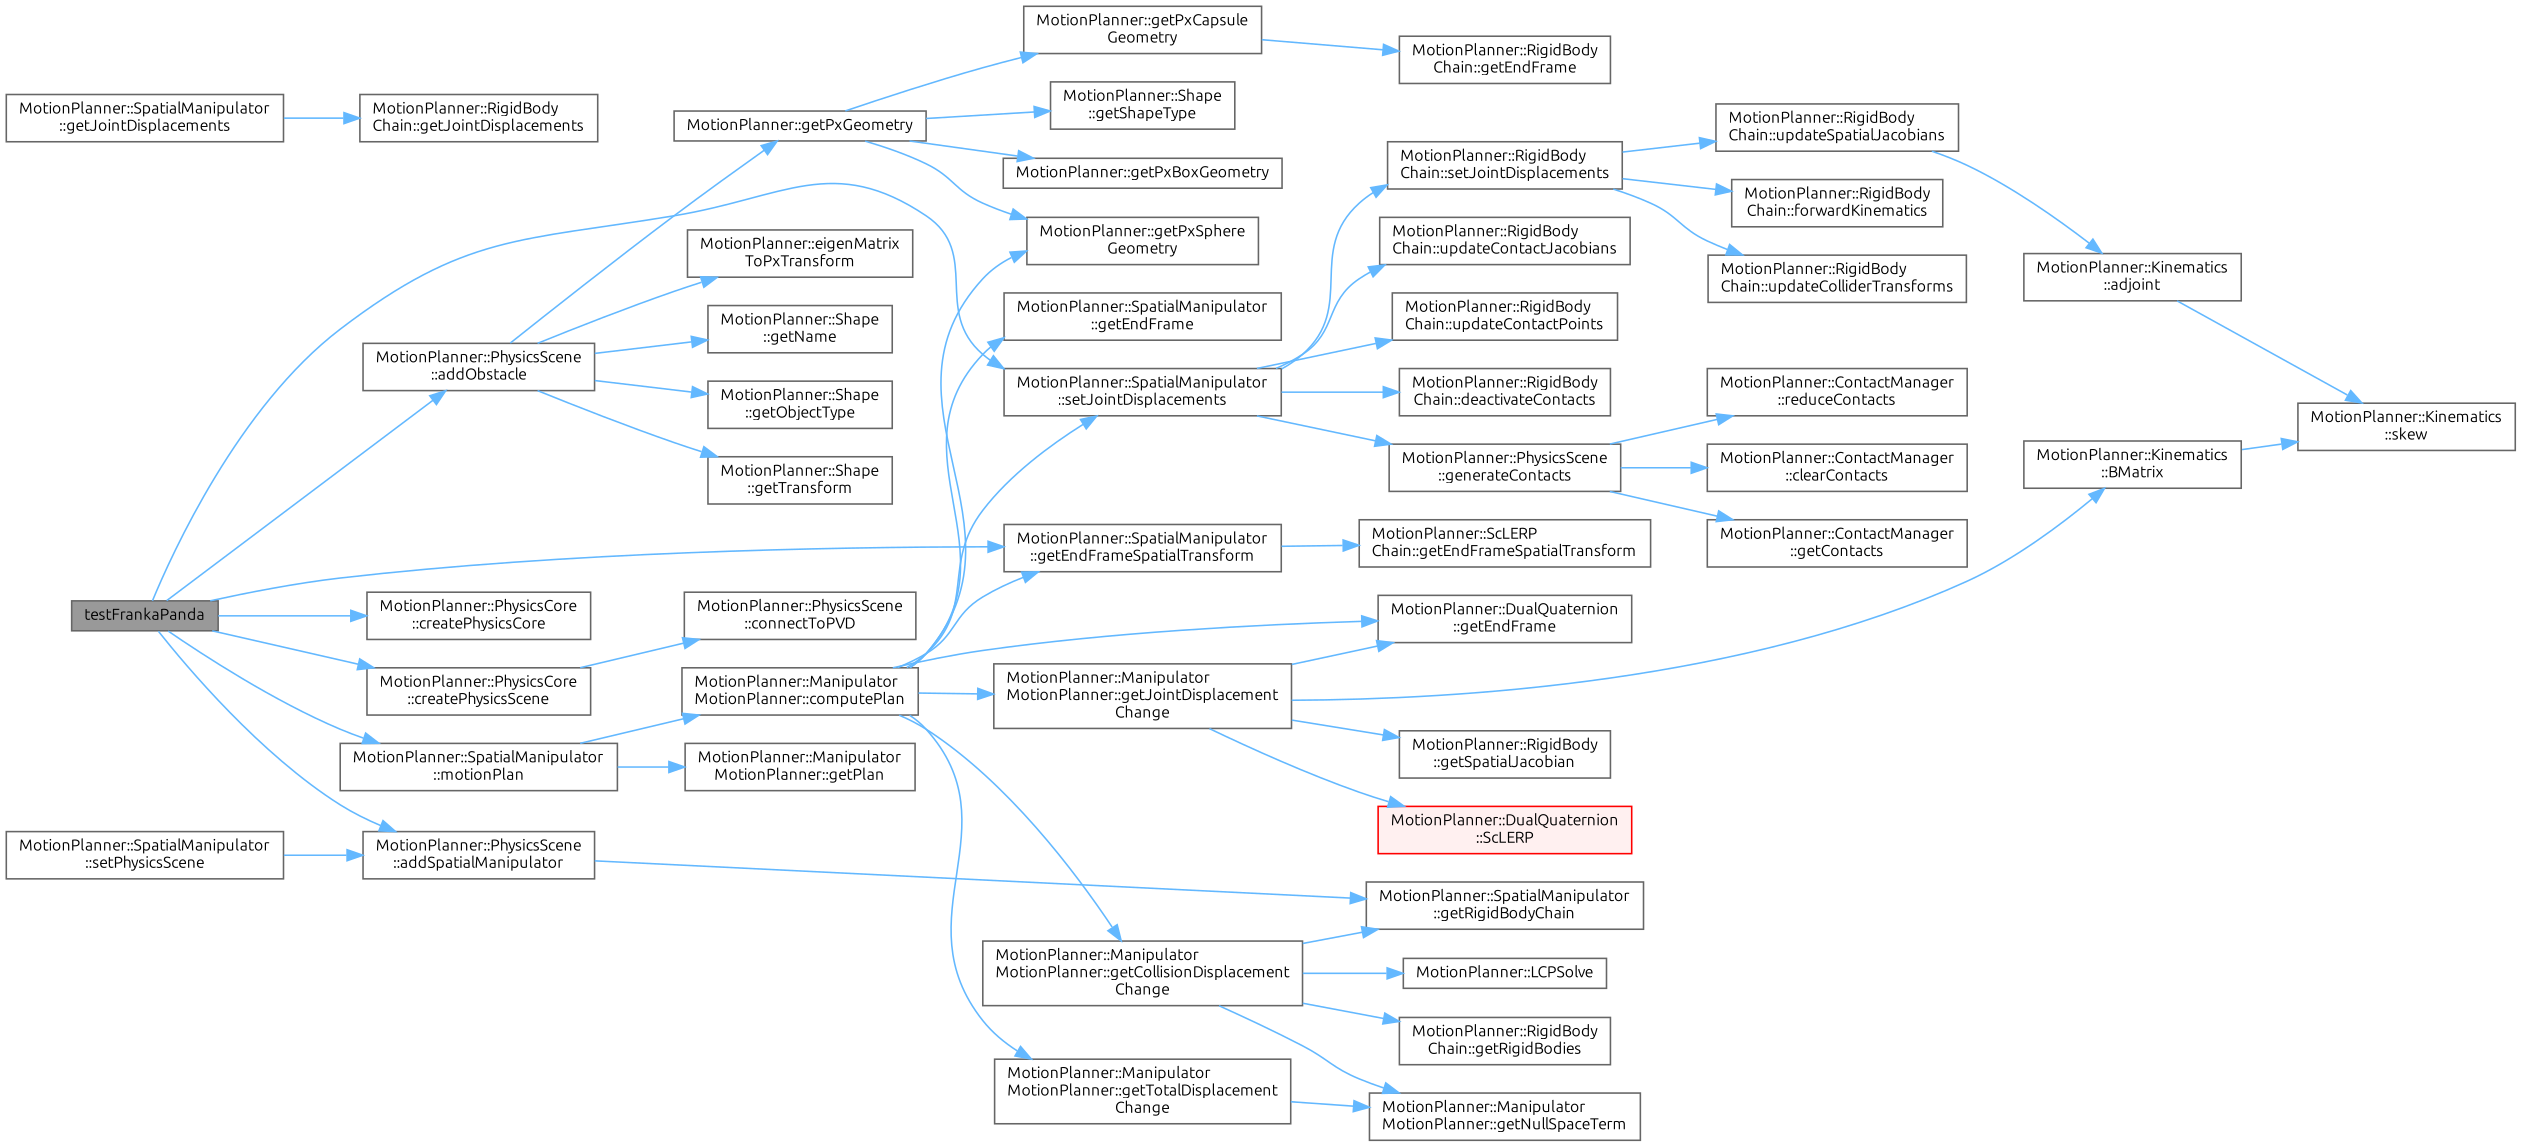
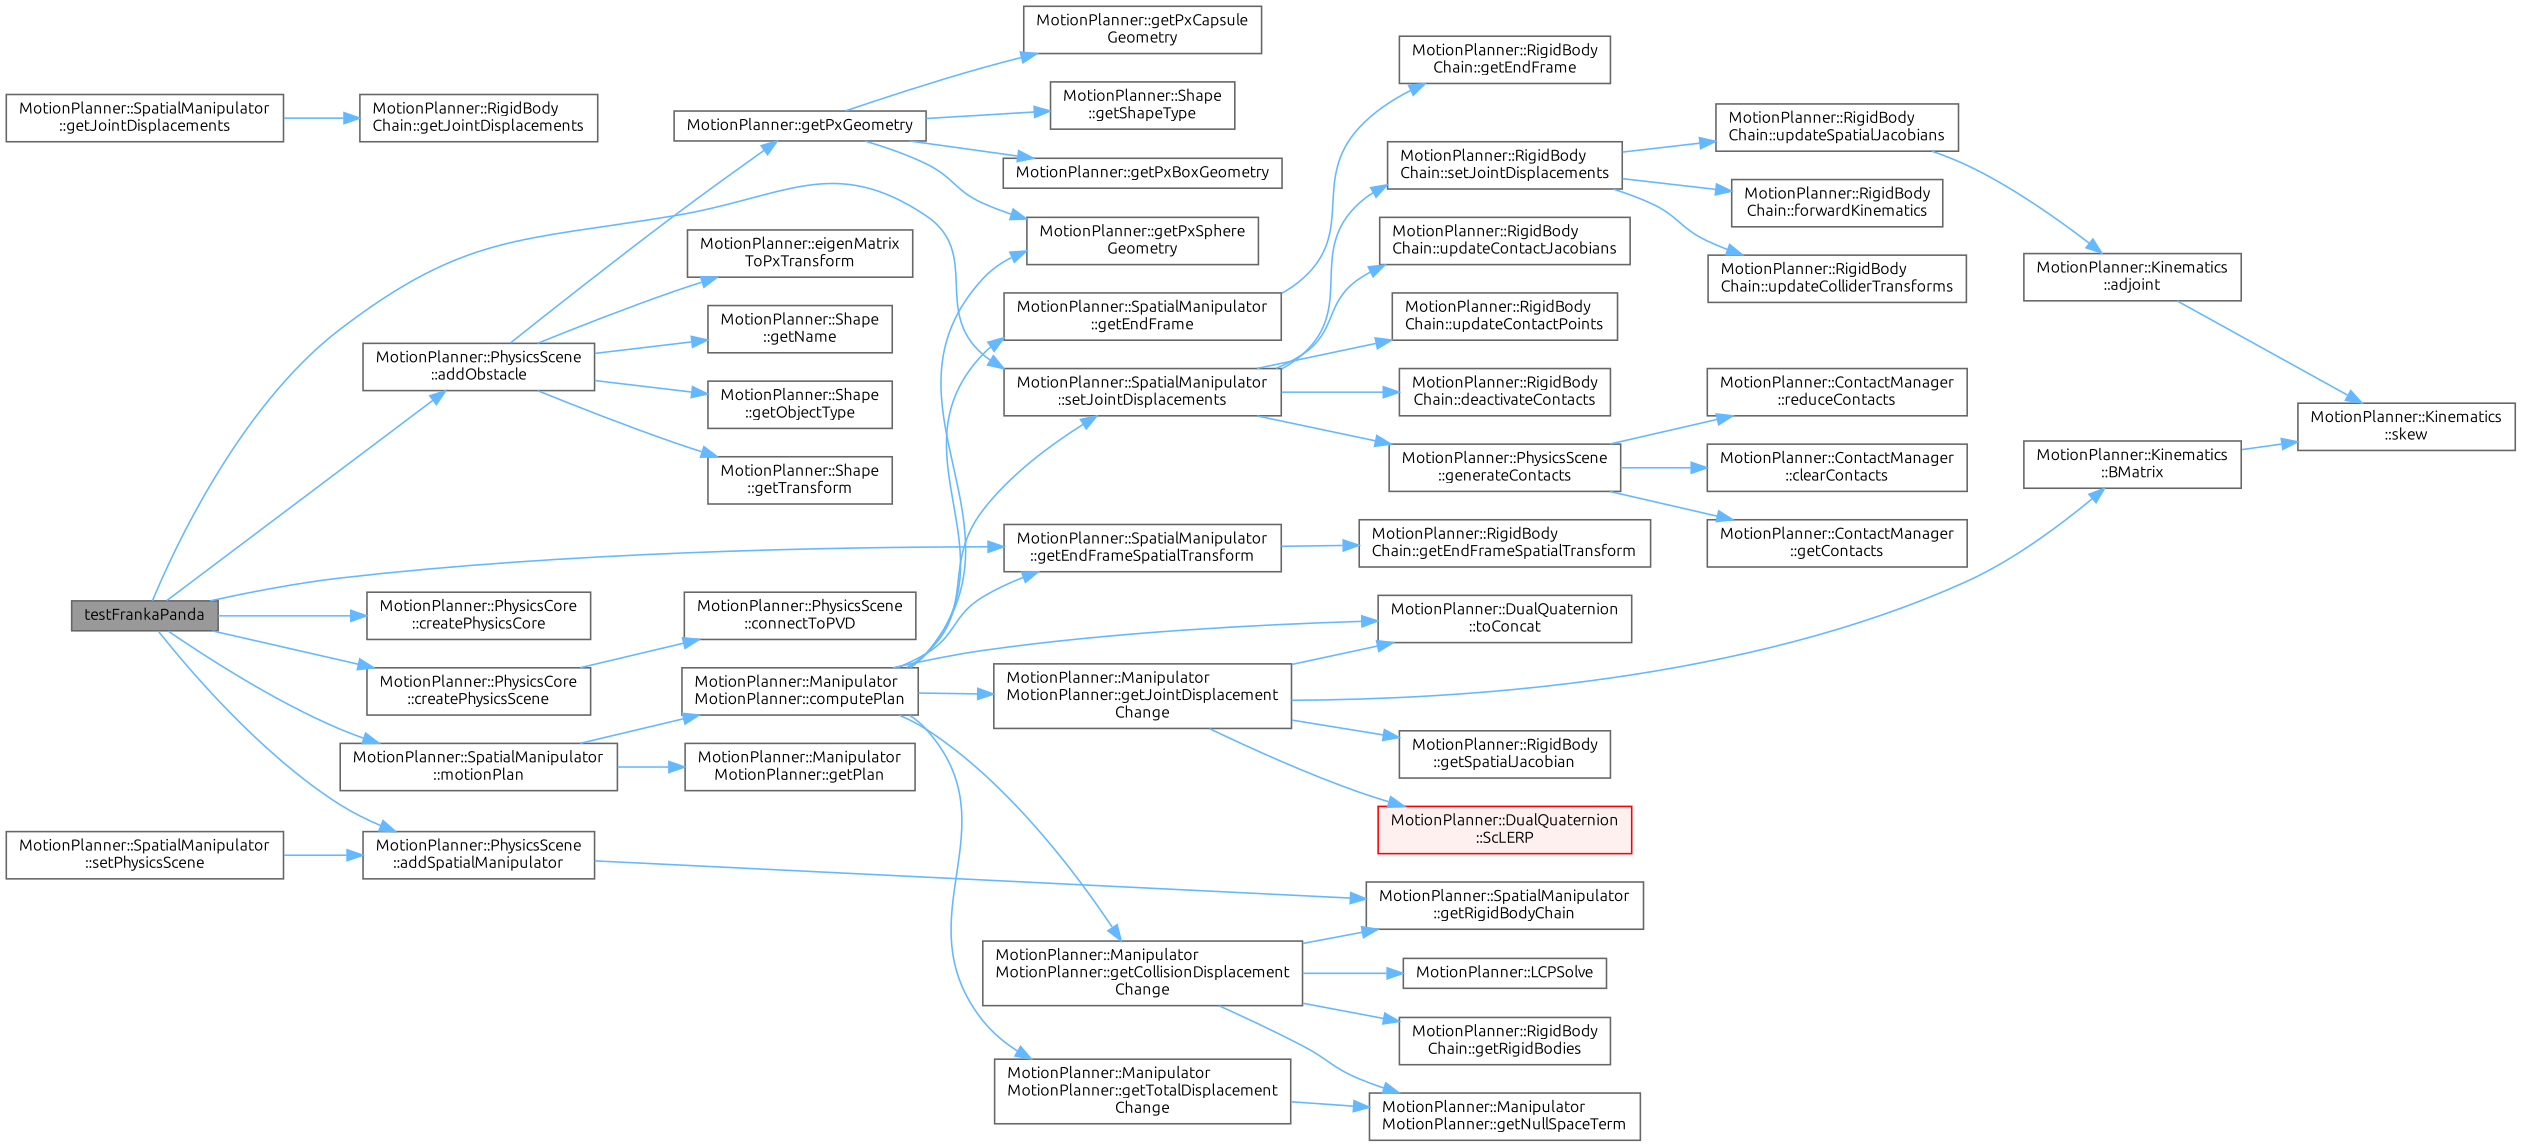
edge "MotionPlanner::getPxCapsule Geometry" -> "MotionPlanner::RigidBody Chain::getEndFrame": now "MotionPlanner::SpatialManipulator ::getEndFrame" -> "MotionPlanner::RigidBody Chain::getEndFrame"
node "MotionPlanner::ScLERP Chain::getEndFrameSpatialTransform": label "MotionPlanner::ScLERP Chain::getEndFrameSpatialTransform" -> "MotionPlanner::RigidBody Chain::getEndFrameSpatialTransform"
node "MotionPlanner::DualQuaternion ::getEndFrame": label "MotionPlanner::DualQuaternion ::getEndFrame" -> "MotionPlanner::DualQuaternion ::toConcat"
